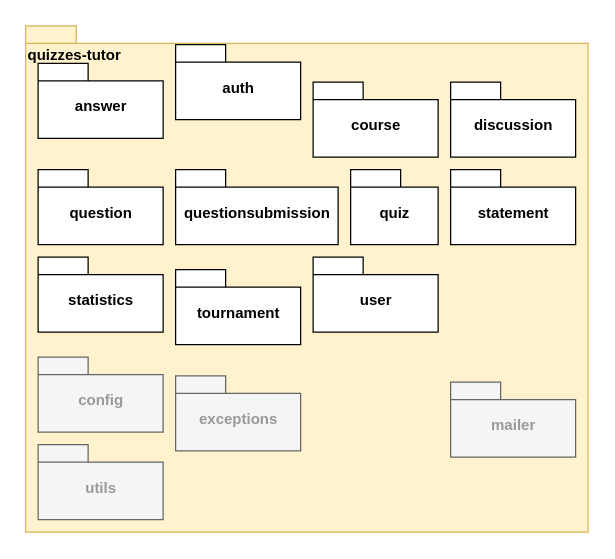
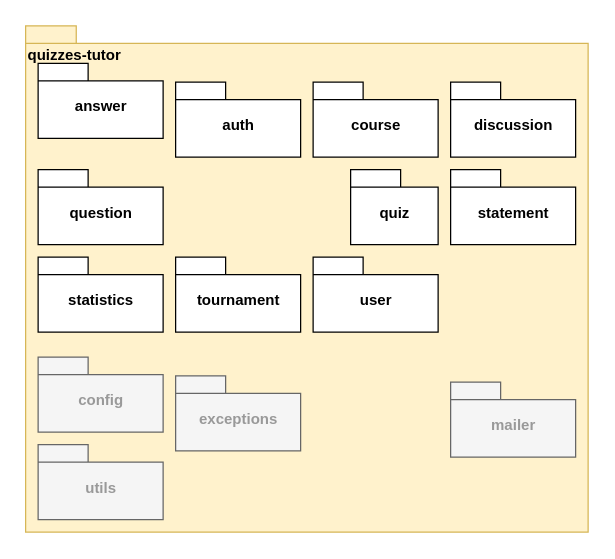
node "auth": moved (238, 82) -> (238, 119)
node "questionsubmission": removed
node "tournament": moved (238, 307) -> (238, 294)
